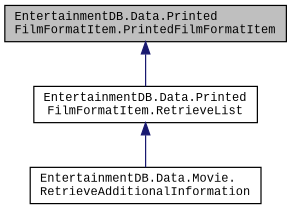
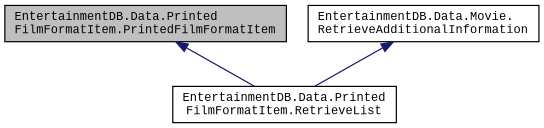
edge "EntertainmentDB.Data.Movie. RetrieveAdditionalInformation" -> "EntertainmentDB.Data.Printed FilmFormatItem.RetrieveList": reversed
